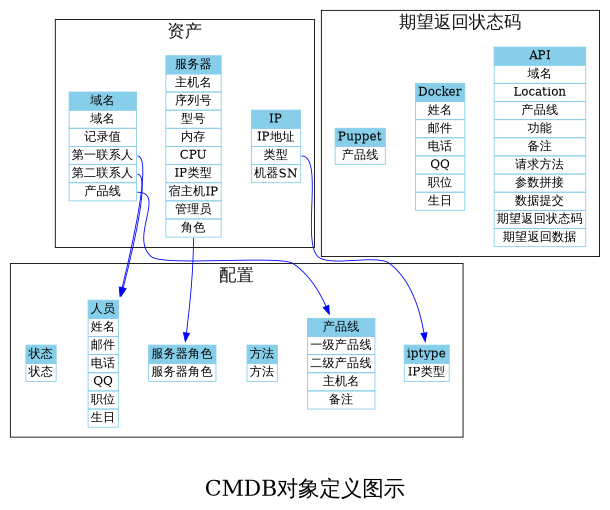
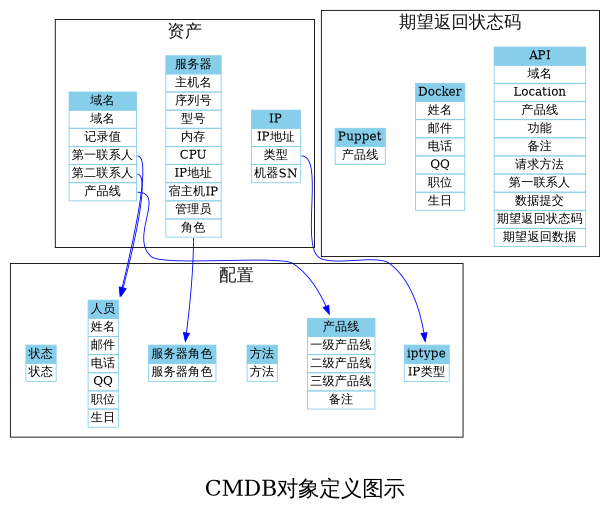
node "服务器": text "IP类型" -> "IP地址"
node "API": text "参数拼接" -> "第一联系人"
node "产品线": text "主机名" -> "三级产品线"
